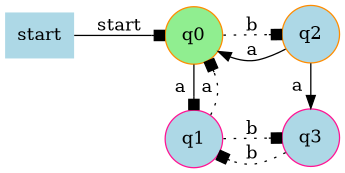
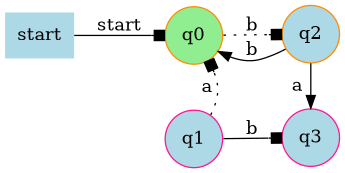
edge "q2" -> "q0": label "a" -> "b"
edge "q0" -> "q1": removed, label "a"
edge "q1" -> "q3": style dotted -> solid
edge "q3" -> "q1": removed, label "b"
